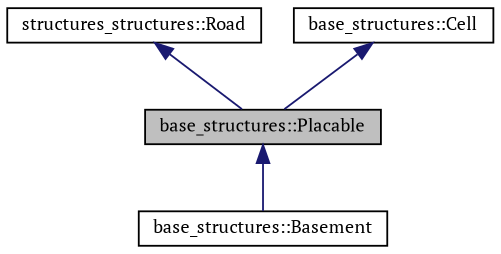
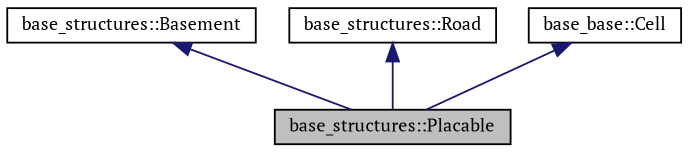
node "structures_structures::Road": label "structures_structures::Road" -> "base_structures::Road"
node "base_structures::Cell": label "base_structures::Cell" -> "base_base::Cell"
edge "base_structures::Basement" -> "base_structures::Placable": reversed
